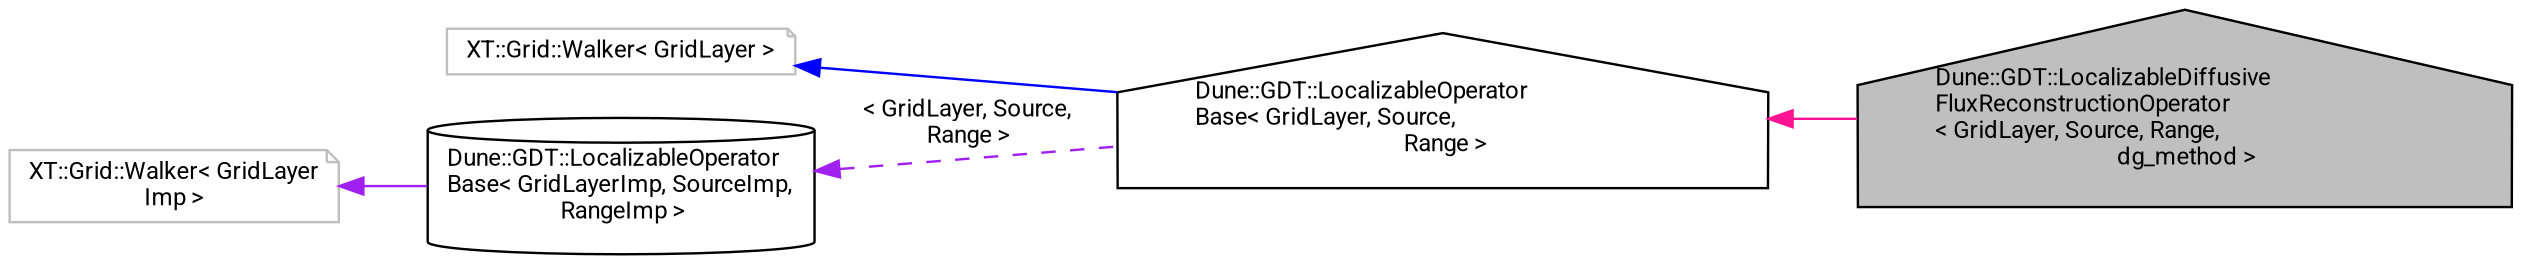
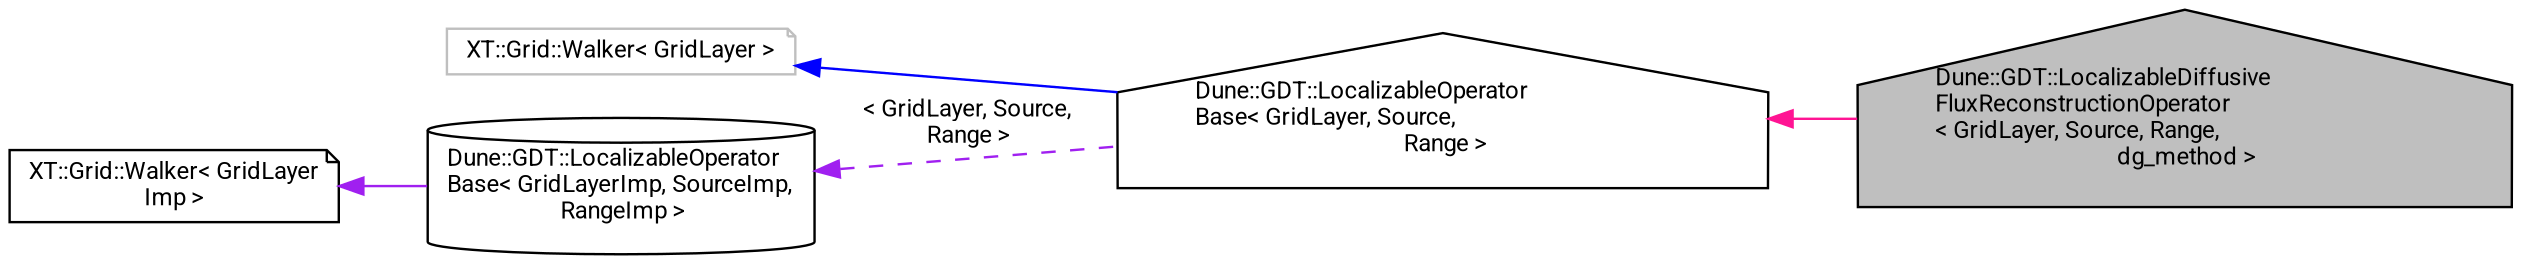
node "XT::Grid::Walker< GridLayer Imp >": color grey75 -> black
